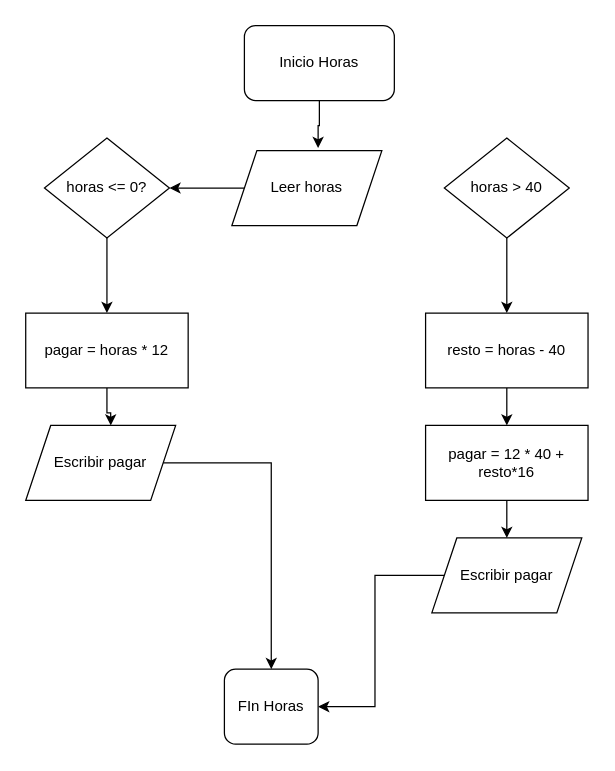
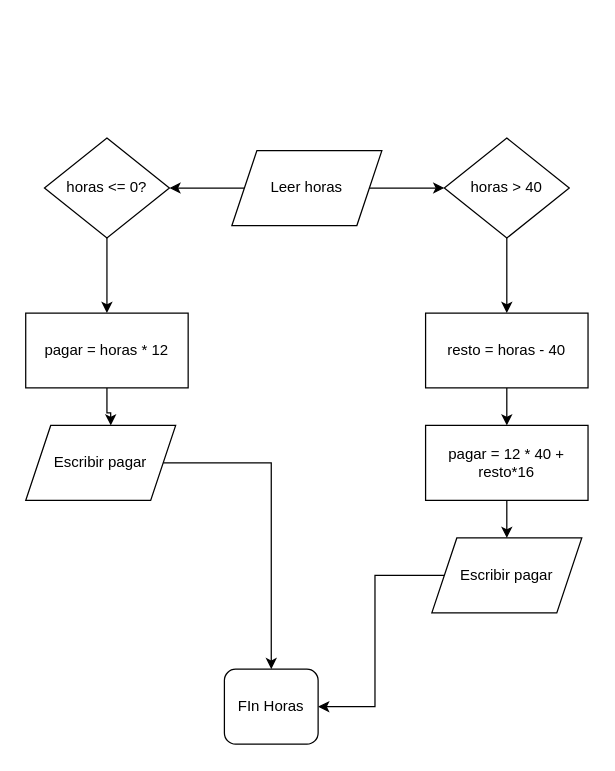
node "Inicio Horas": removed
edge "Inicio Horas" -> "Leer horas": removed
edge "Leer horas" -> "horas > 40": added
